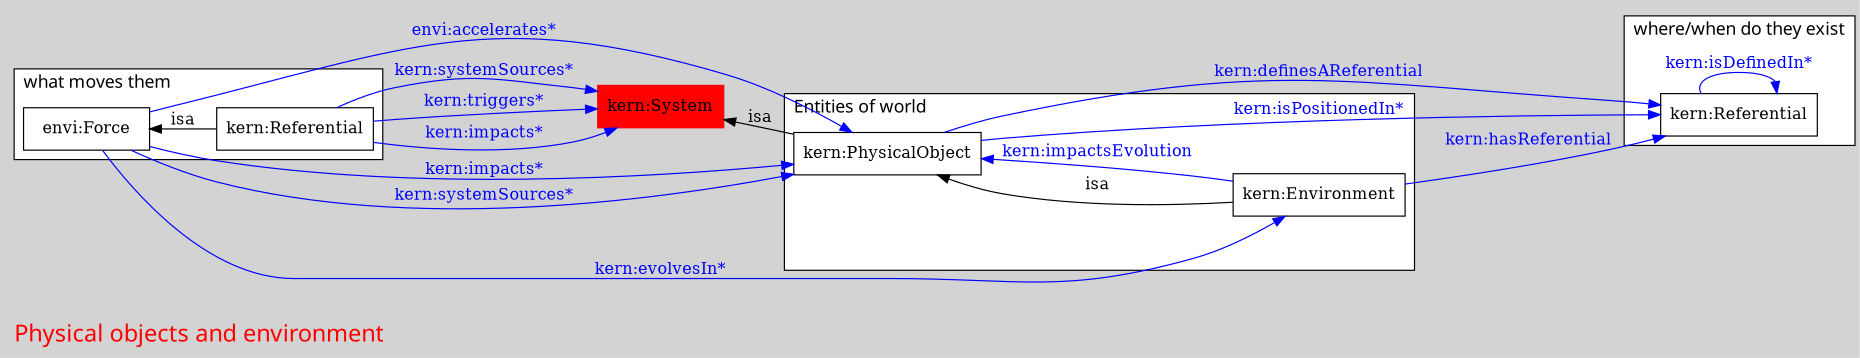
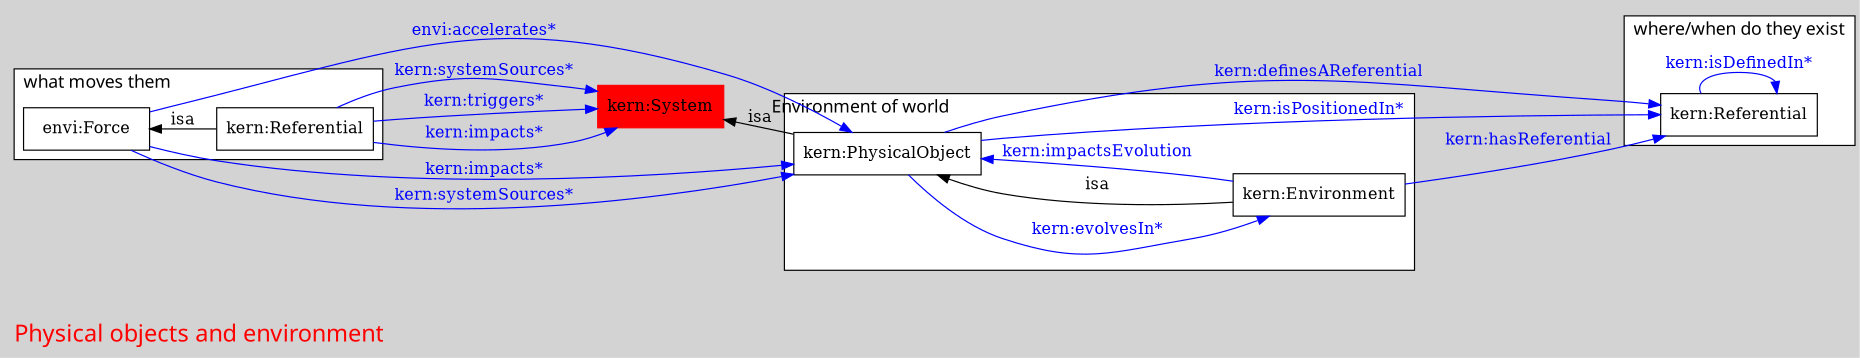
cluster "Entities of world": label "Entities of world" -> "Environment of world"
edge "envi:Force" -> "kern:Environment": now "kern:PhysicalObject" -> "kern:Environment"
